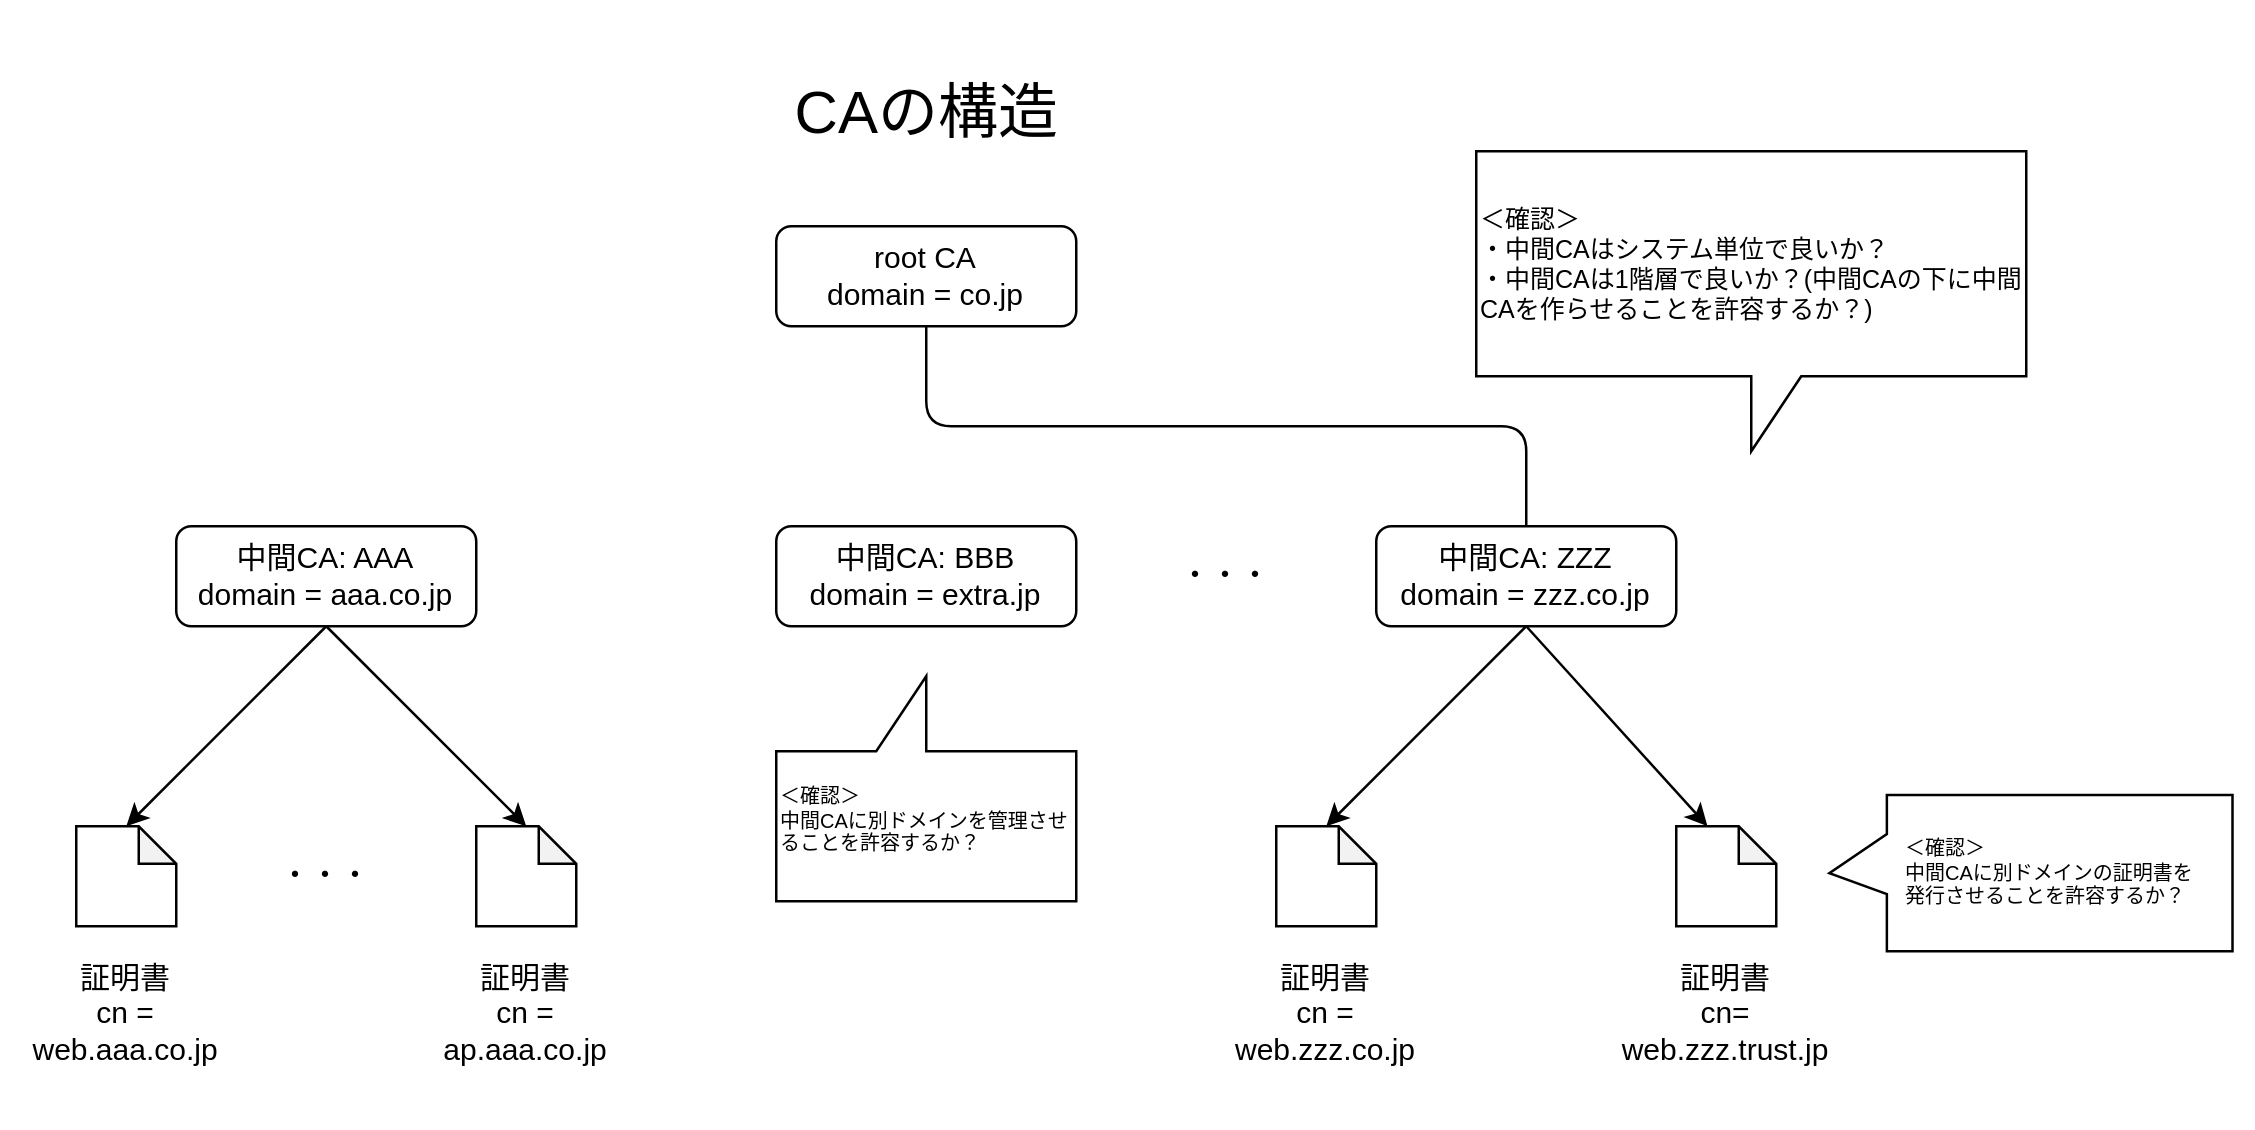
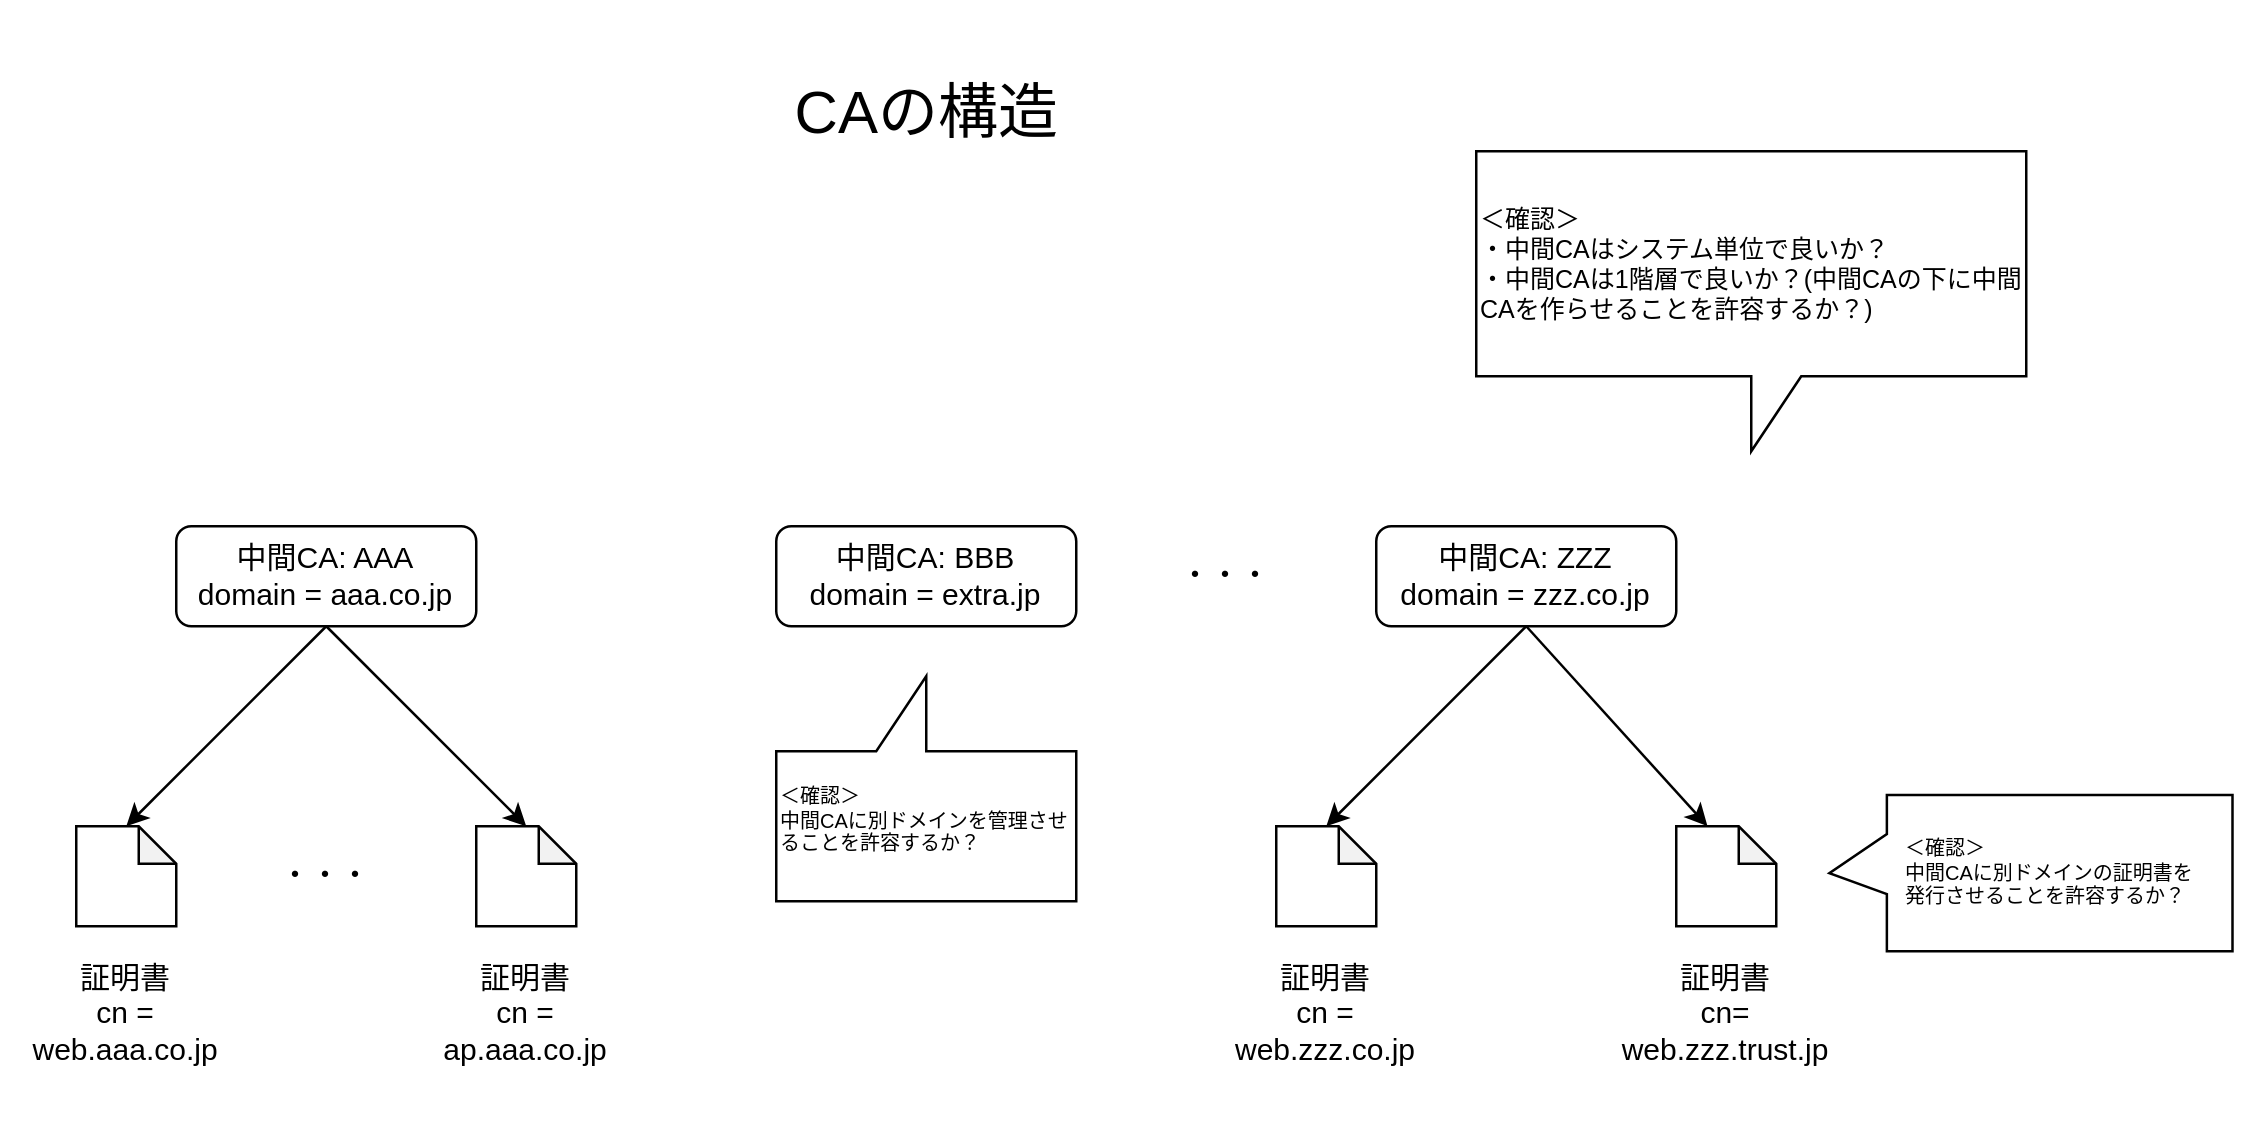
node "root CA domain = co.jp": removed
edge "root CA domain = co.jp" -- "中間CA: ZZZ domain = zzz.co.jp": removed
